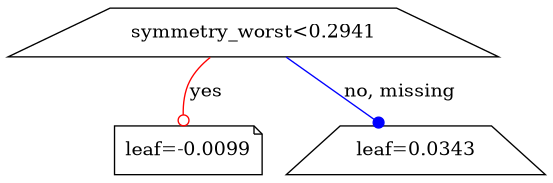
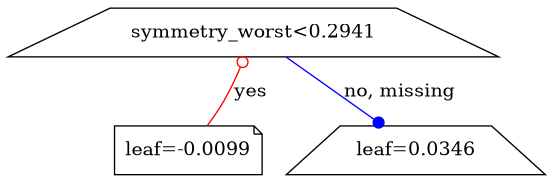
edge "symmetry_worst<0.2941" -> "leaf=-0.0099": reversed
node "leaf=0.0343": label "leaf=0.0343" -> "leaf=0.0346"
